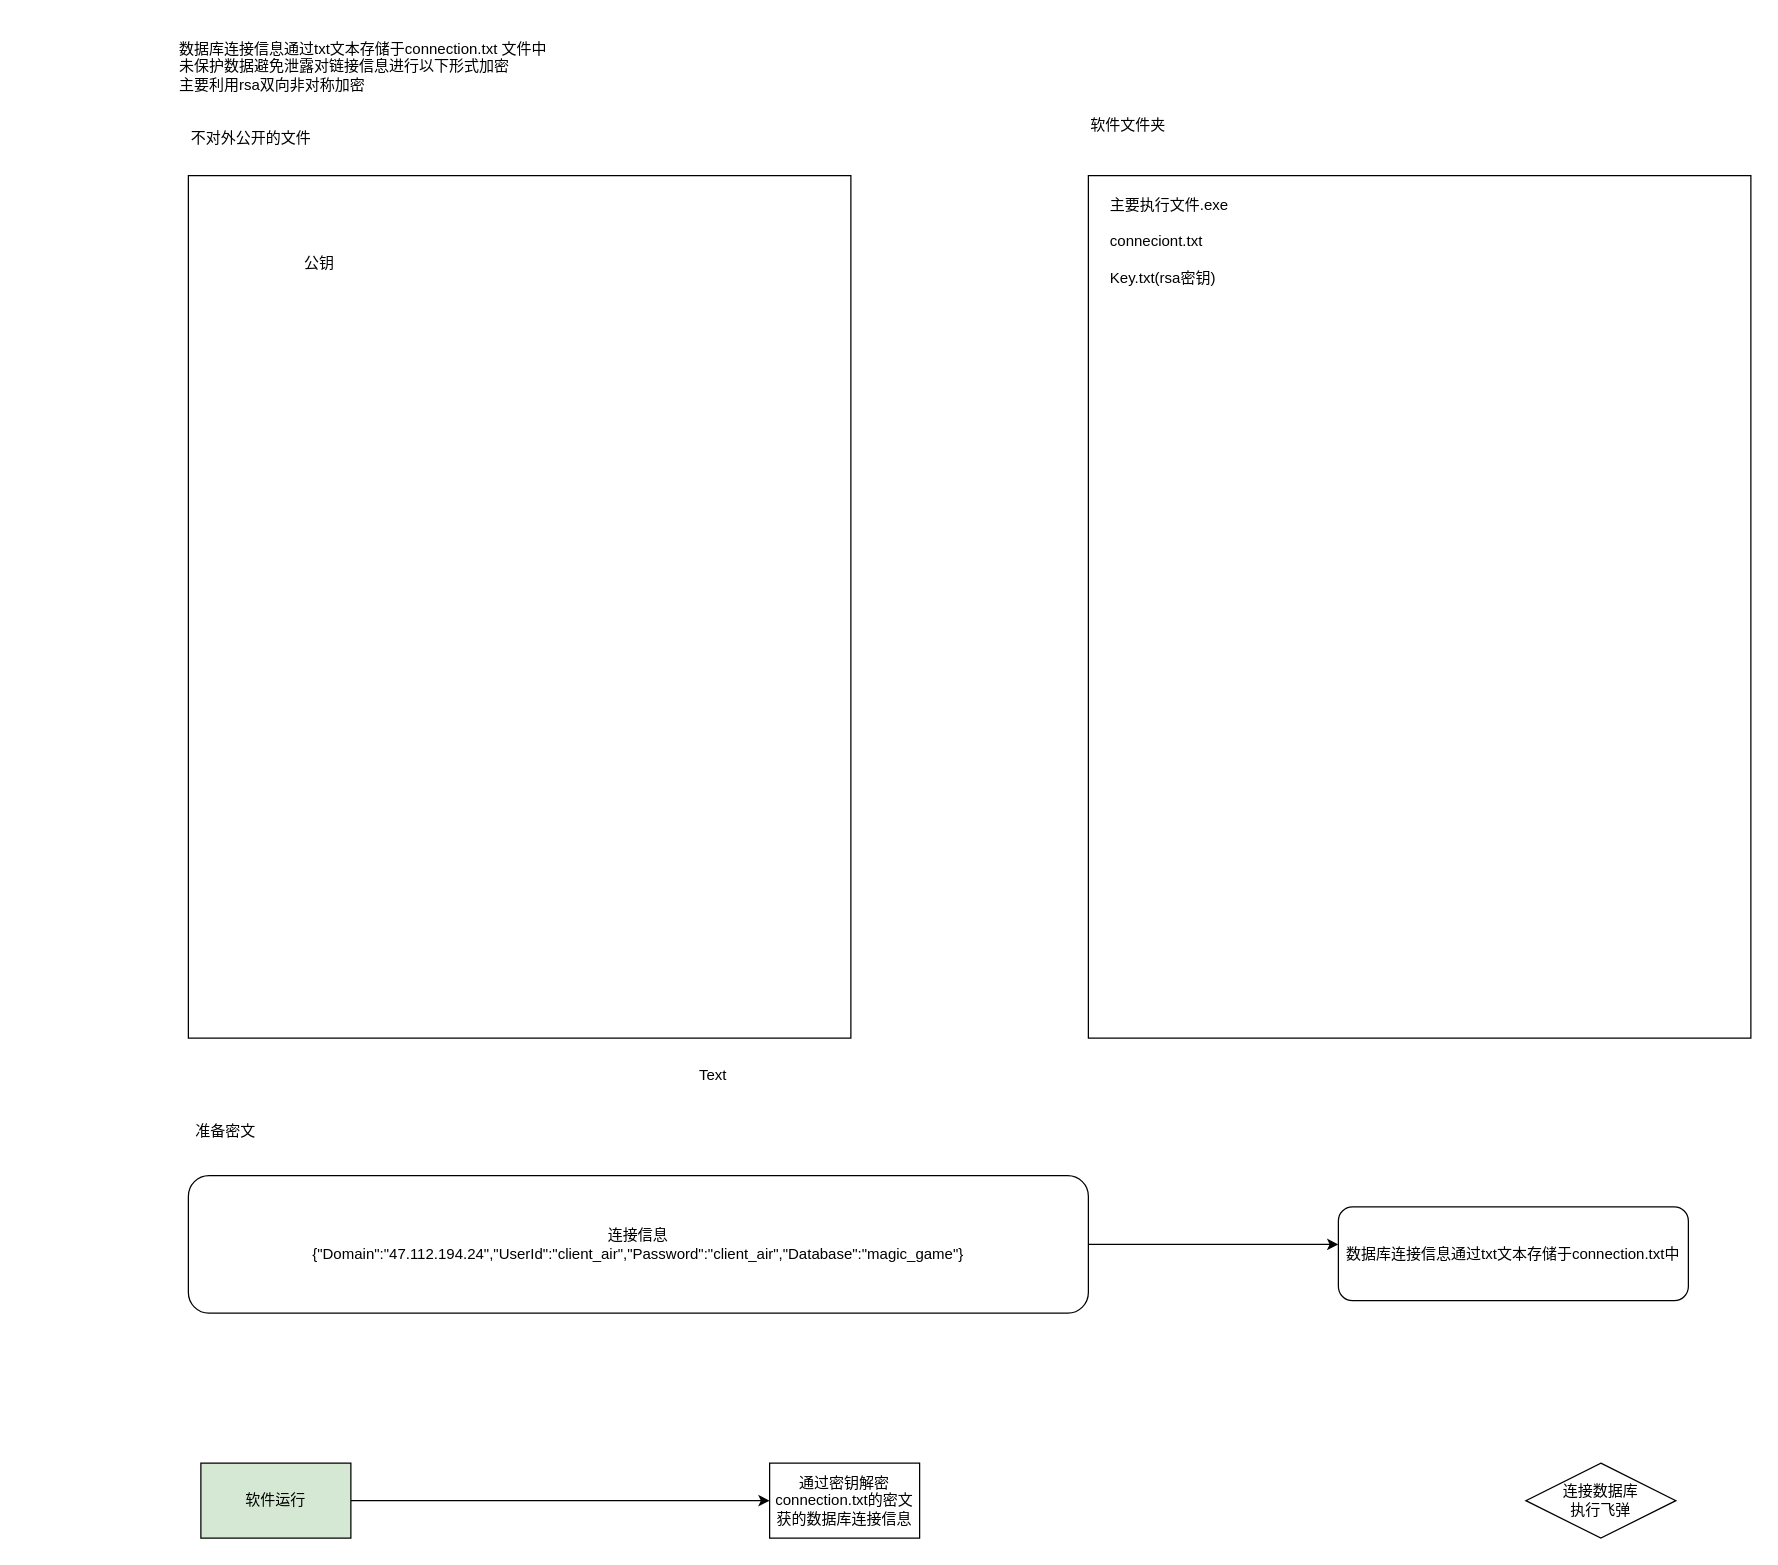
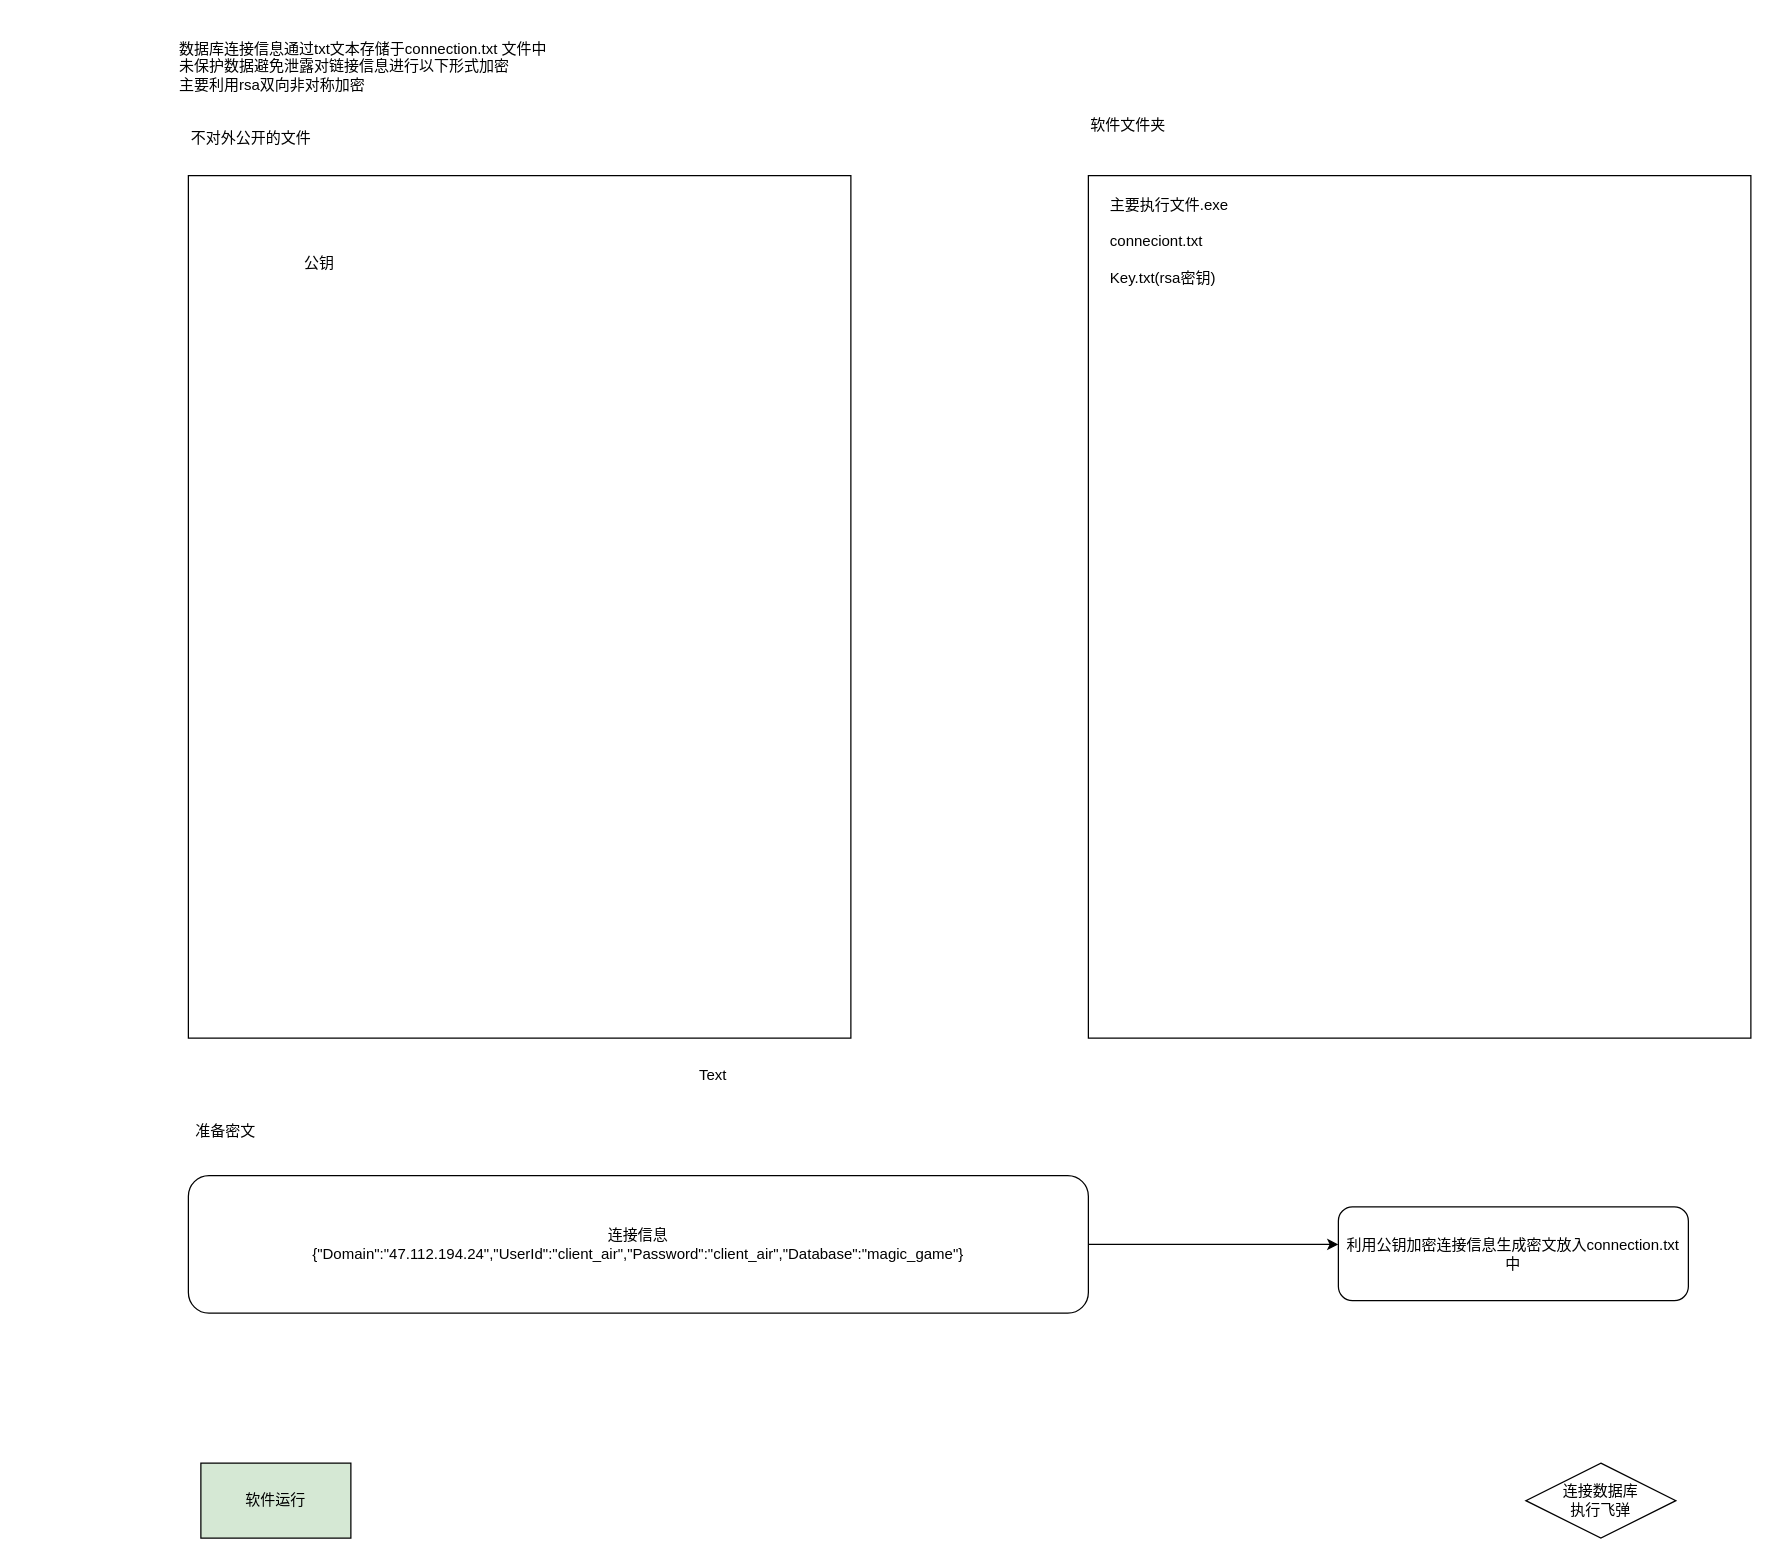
node "数据库连接信息通过txt文本存储于connection.txt中": label "数据库连接信息通过txt文本存储于connection.txt中" -> "利用公钥加密连接信息生成密文放入connection.txt中"
edge "软件运行" -> "通过密钥解密connection.txt的密文 获的数据库连接信息": removed
node "通过密钥解密connection.txt的密文 获的数据库连接信息": removed
